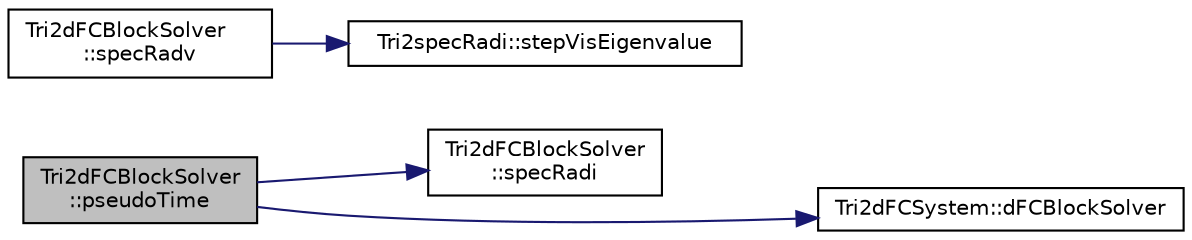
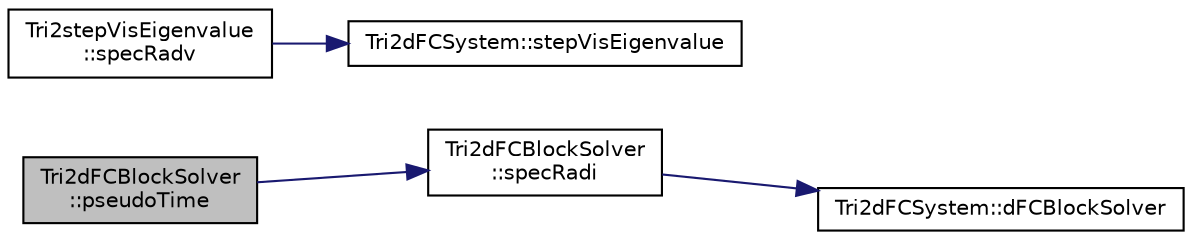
node "Tri2dFCBlockSolver ::specRadv": label "Tri2dFCBlockSolver ::specRadv" -> "Tri2stepVisEigenvalue ::specRadv"
node "Tri2specRadi::stepVisEigenvalue": label "Tri2specRadi::stepVisEigenvalue" -> "Tri2dFCSystem::stepVisEigenvalue"
edge "Tri2dFCBlockSolver ::pseudoTime" -> "Tri2dFCSystem::dFCBlockSolver": now "Tri2dFCBlockSolver ::specRadi" -> "Tri2dFCSystem::dFCBlockSolver"
